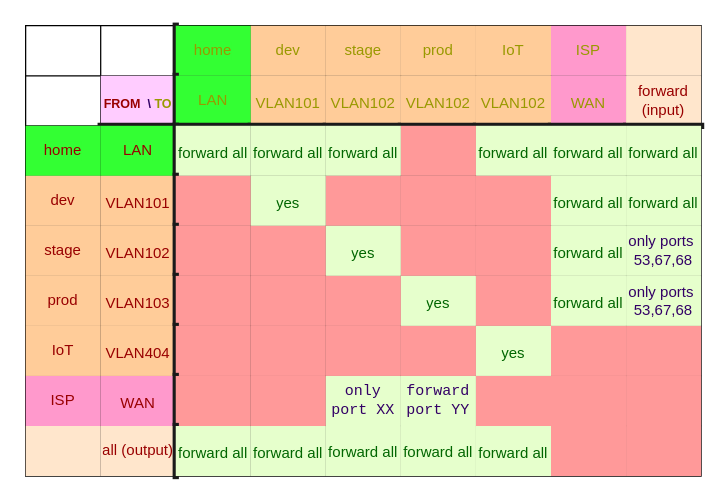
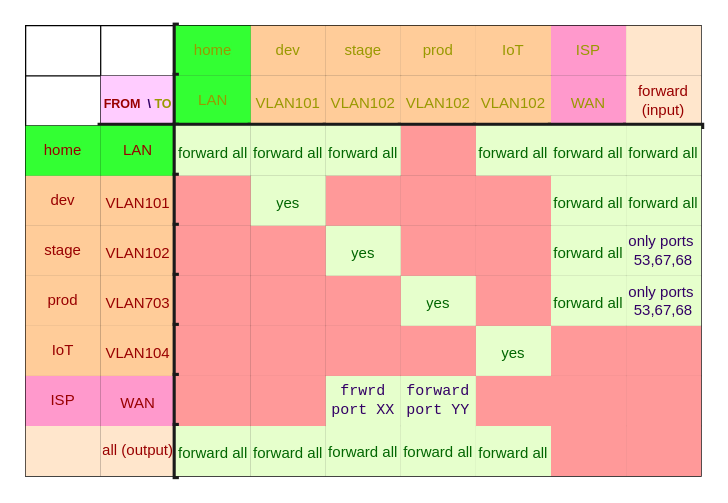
node "VLAN103": label "VLAN103" -> "VLAN703"
node "VLAN404": label "VLAN404" -> "VLAN104"
node "only port XX": label "only port XX" -> "frwrd port XX"
